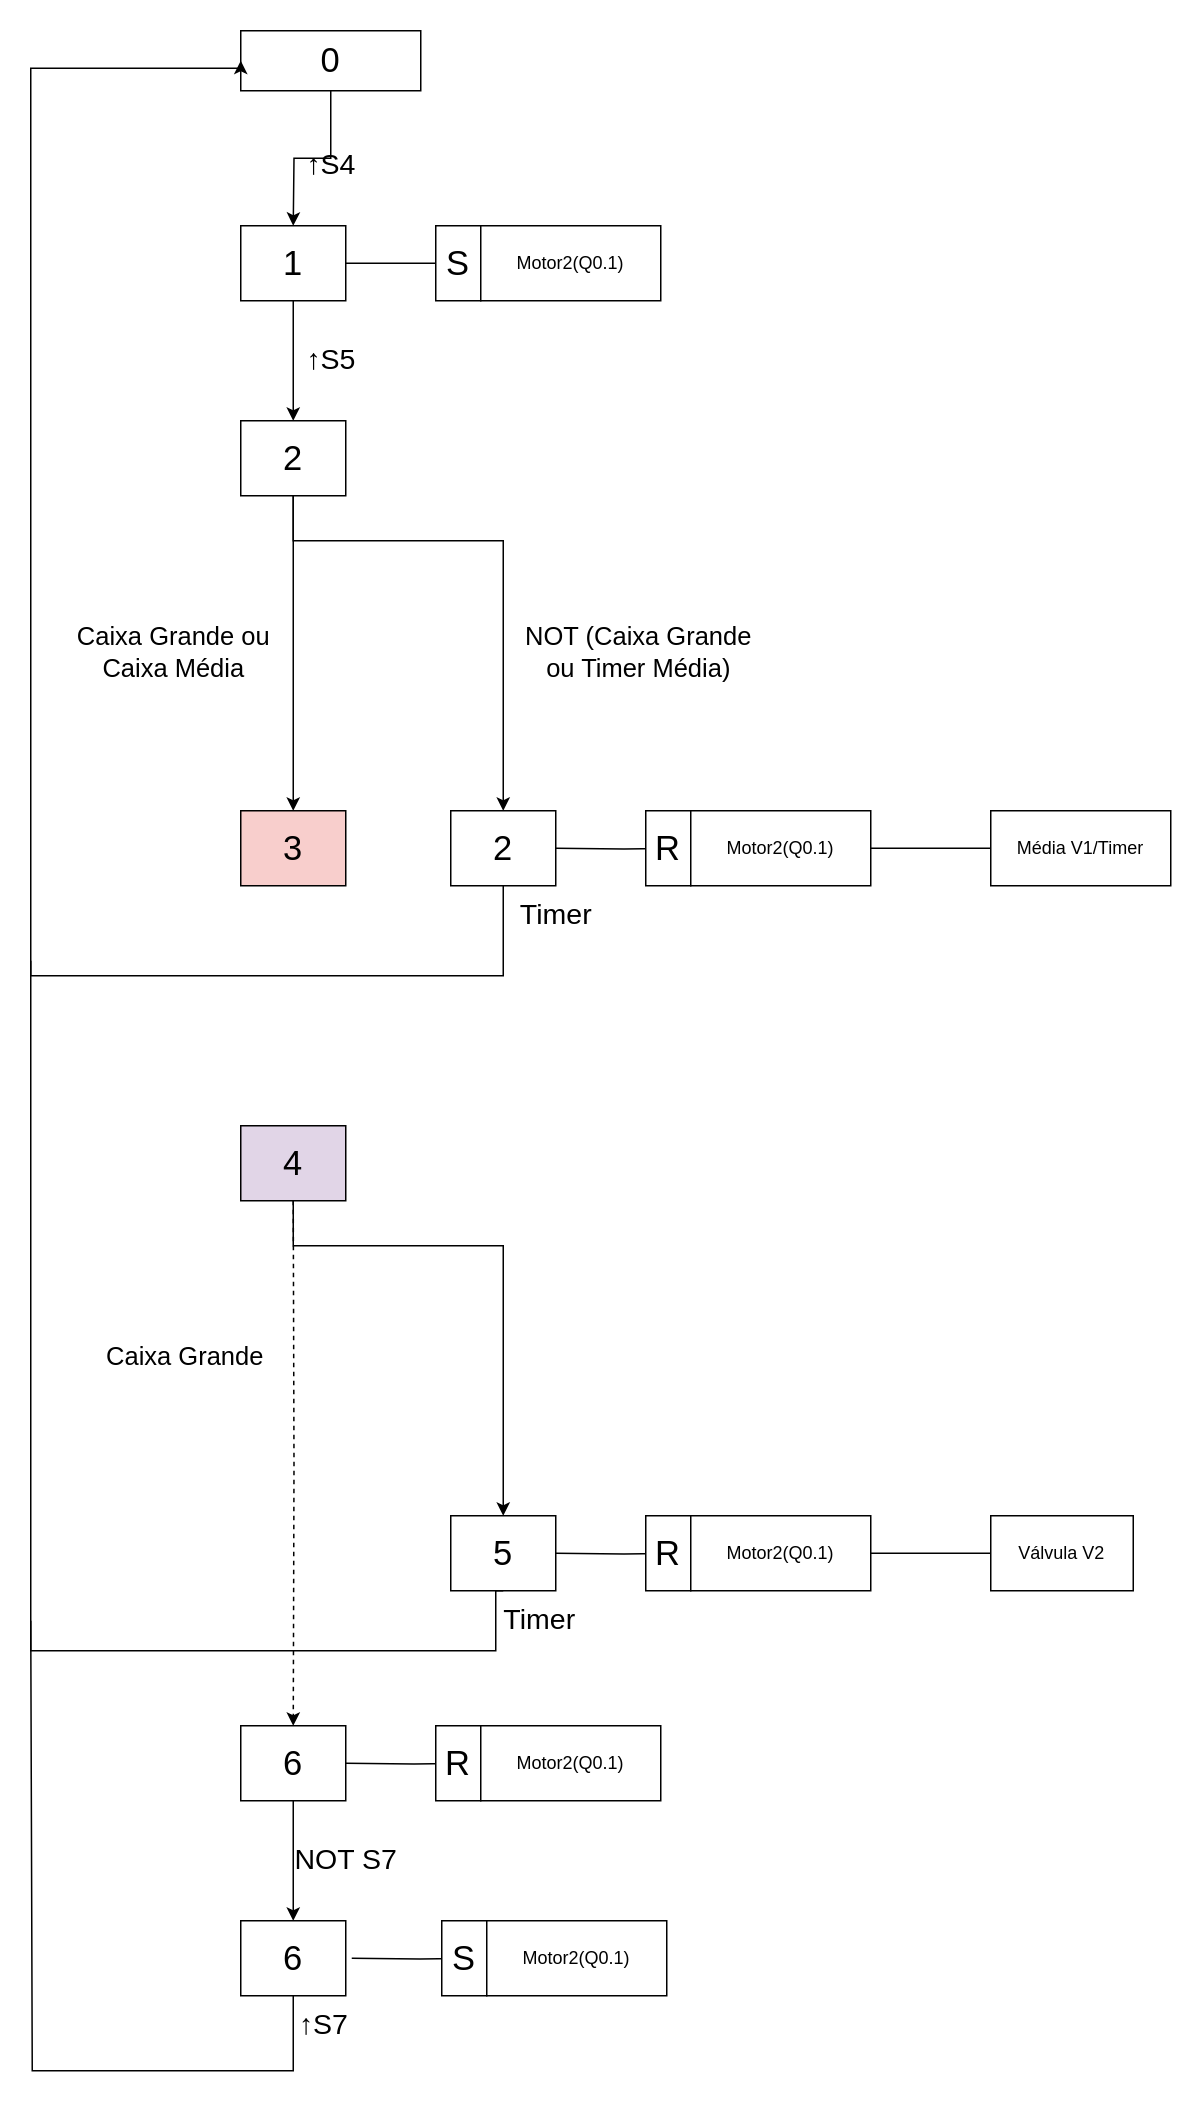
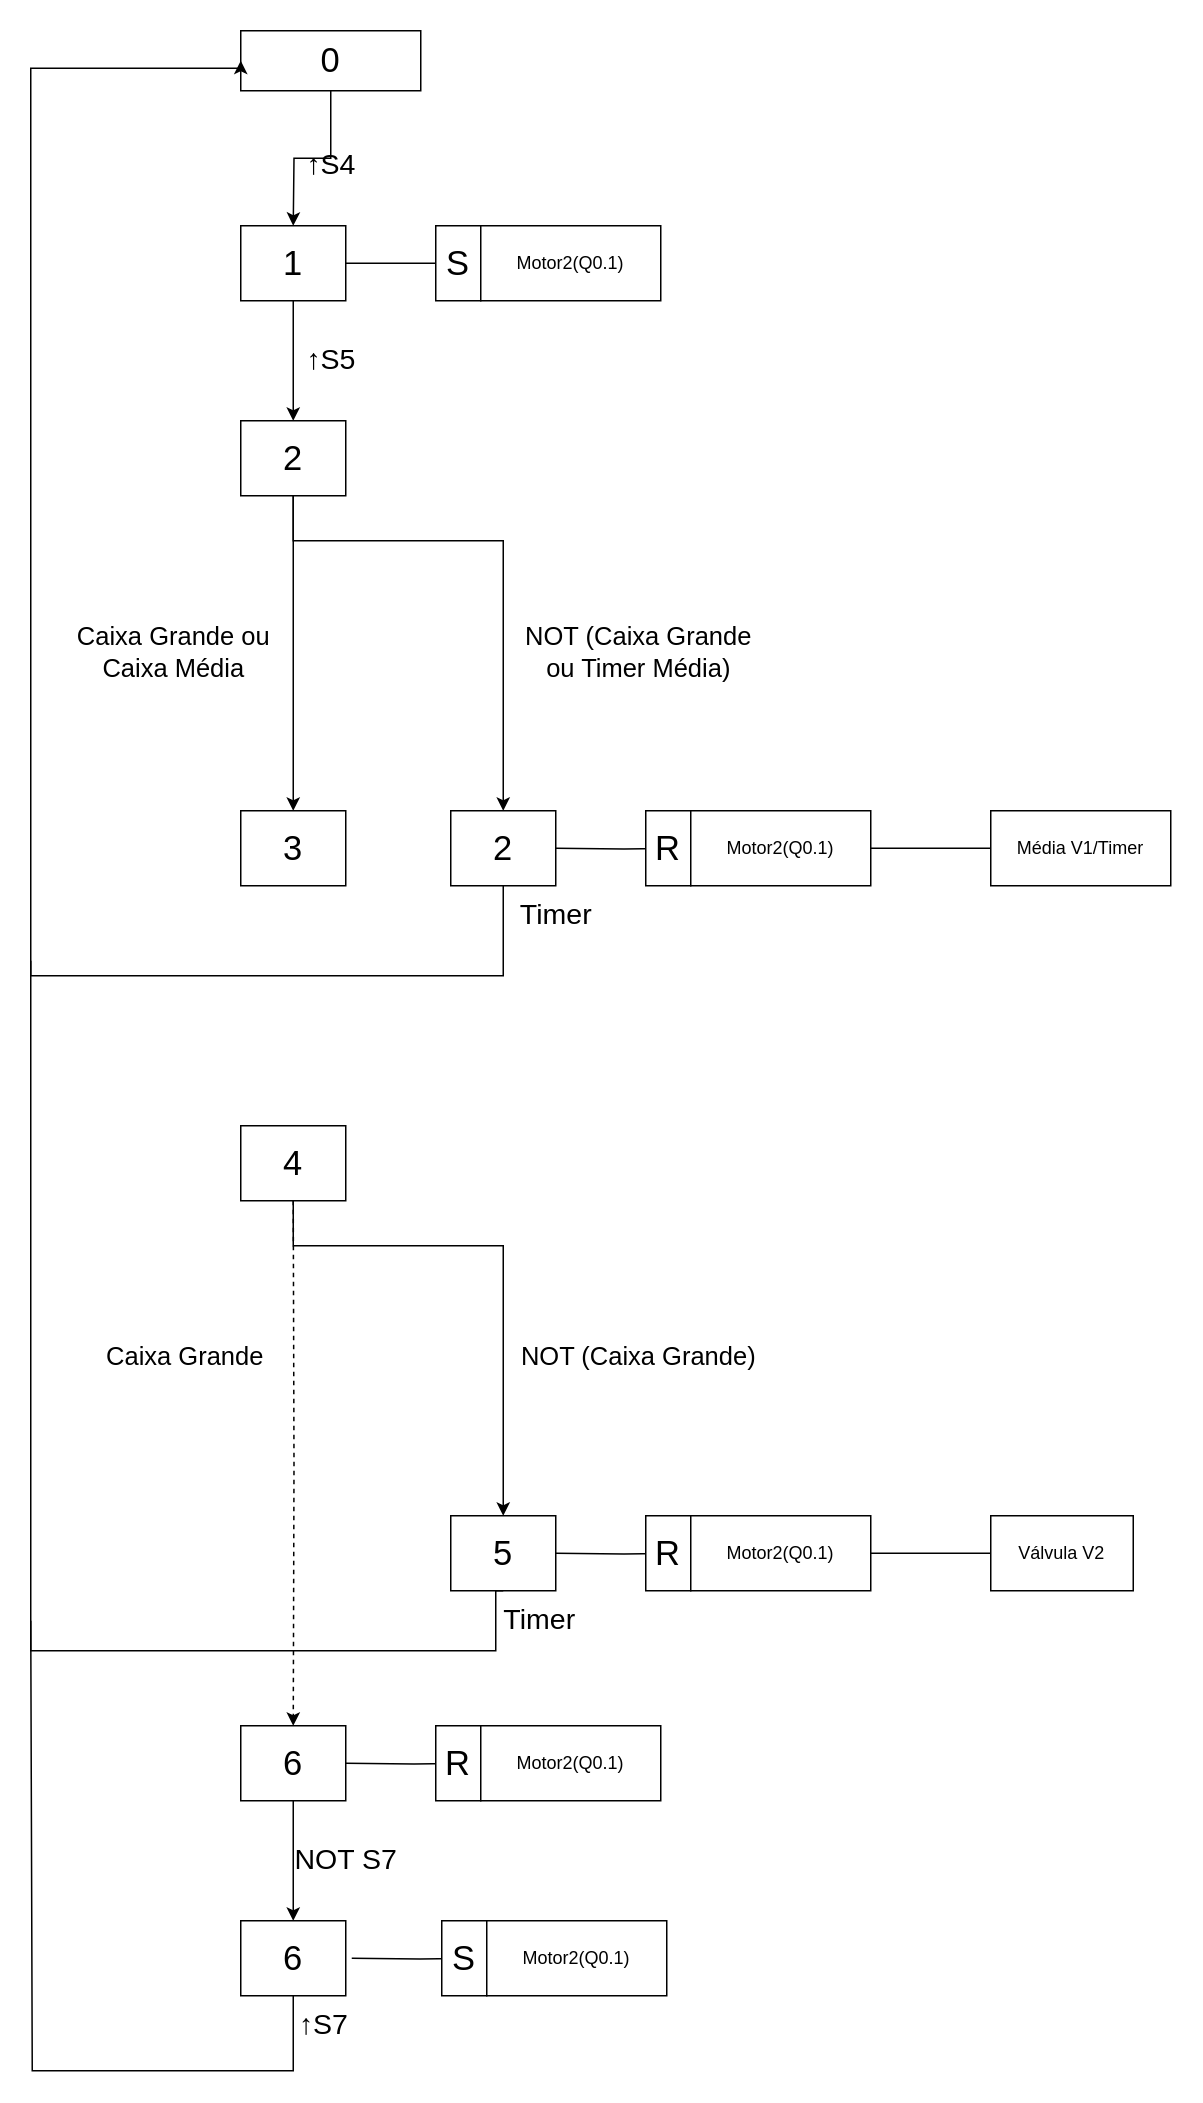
node "3": fillcolor #f8cecc -> #ffffff
node "4": fillcolor #e1d5e7 -> #ffffff
node "NOT (Caixa Grande)": added
